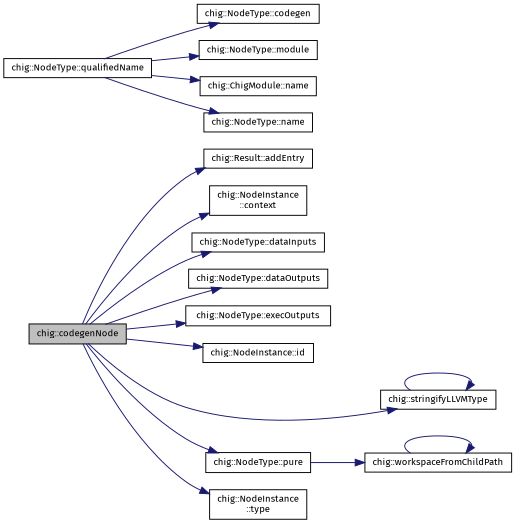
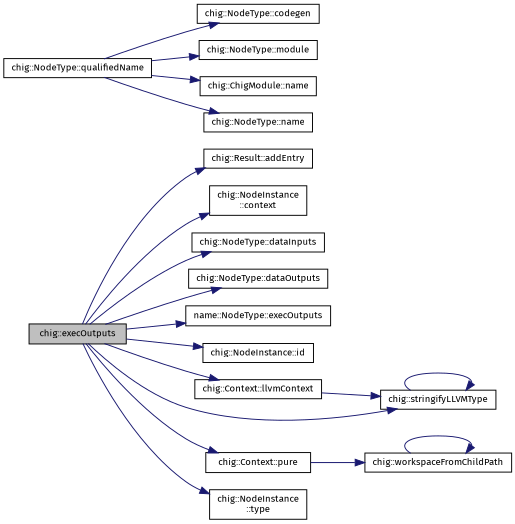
node "chig::NodeType::execOutputs": label "chig::NodeType::execOutputs" -> "name::NodeType::execOutputs"
node "chig::codegenNode": label "chig::codegenNode" -> "chig::execOutputs"
node "chig::Context::llvmContext": added
node "chig::NodeType::pure": label "chig::NodeType::pure" -> "chig::Context::pure"
